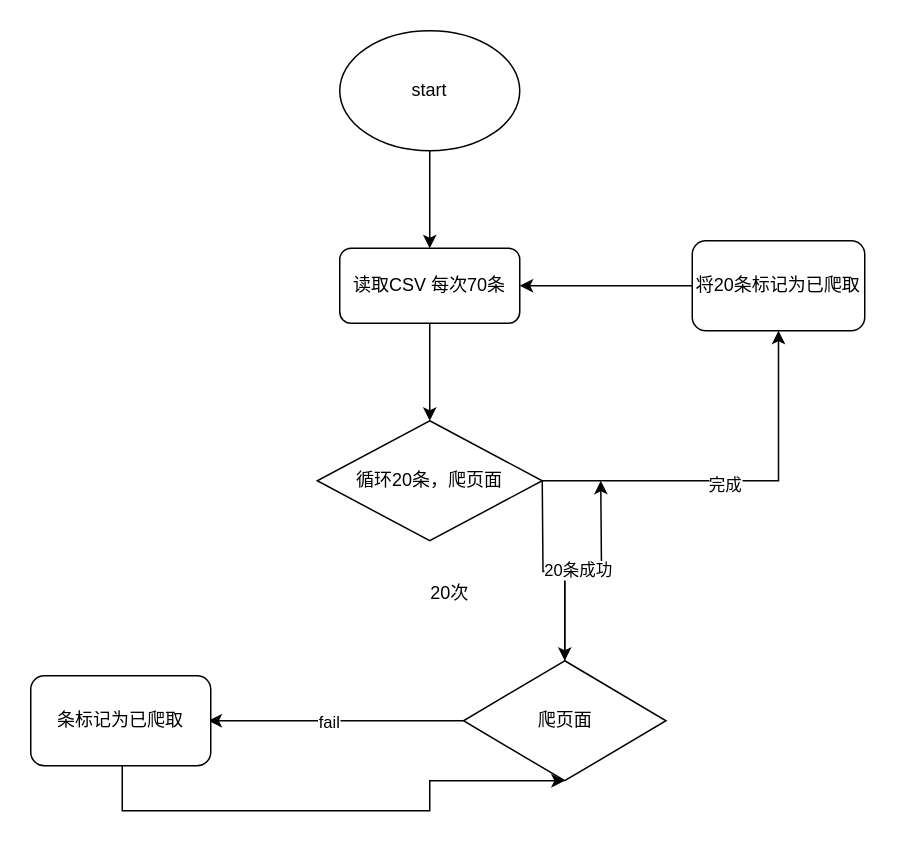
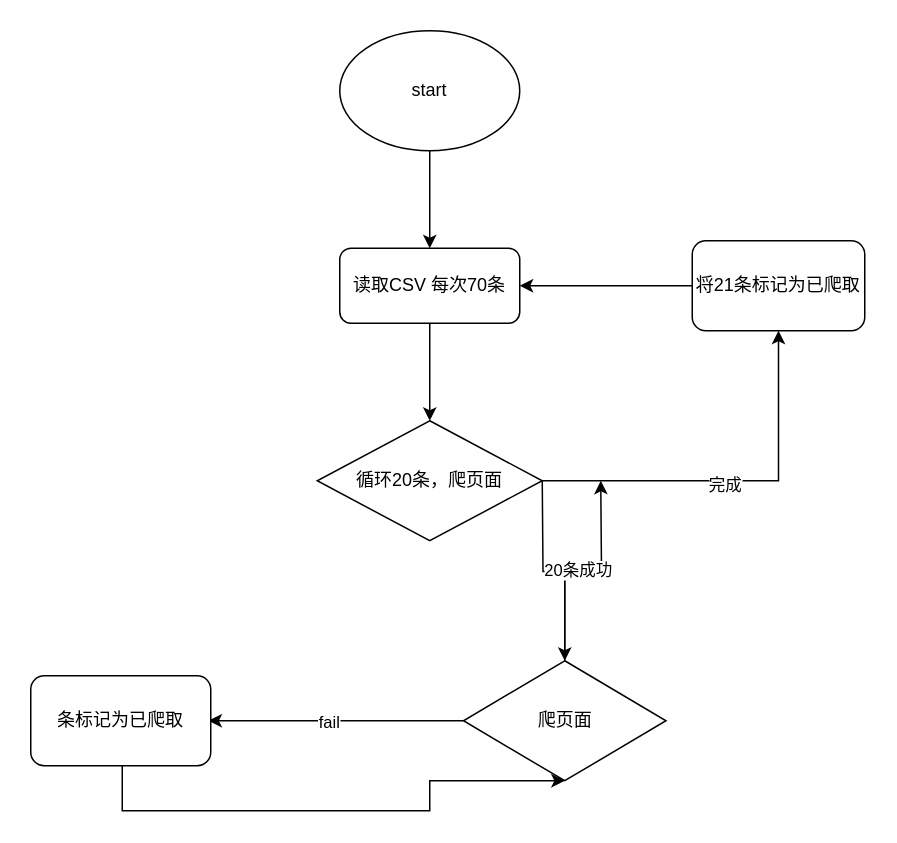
node "将20条标记为已爬取": label "将20条标记为已爬取" -> "将21条标记为已爬取"
node "20次": removed
